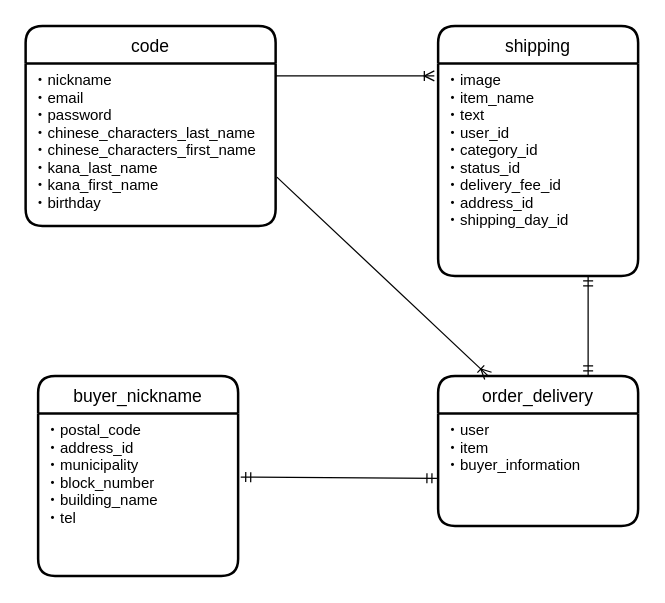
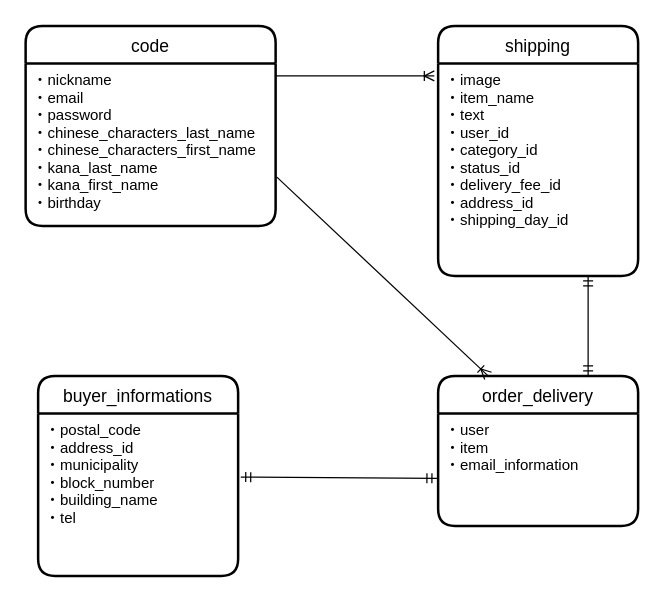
node "buyer_nickname": label "buyer_nickname" -> "buyer_informations"
node "・user ・item ・buyer_information": label "・user ・item ・buyer_information" -> "・user ・item ・email_information"
